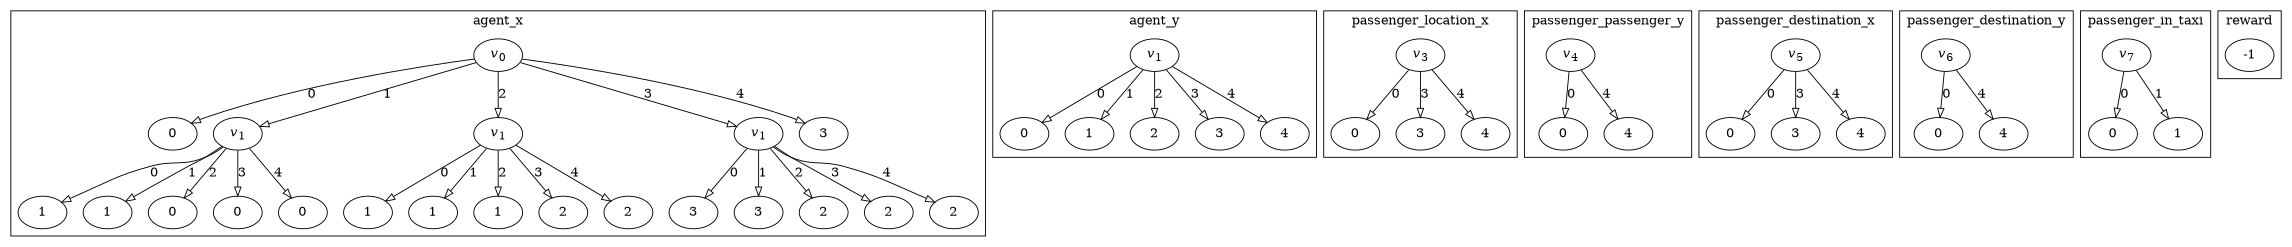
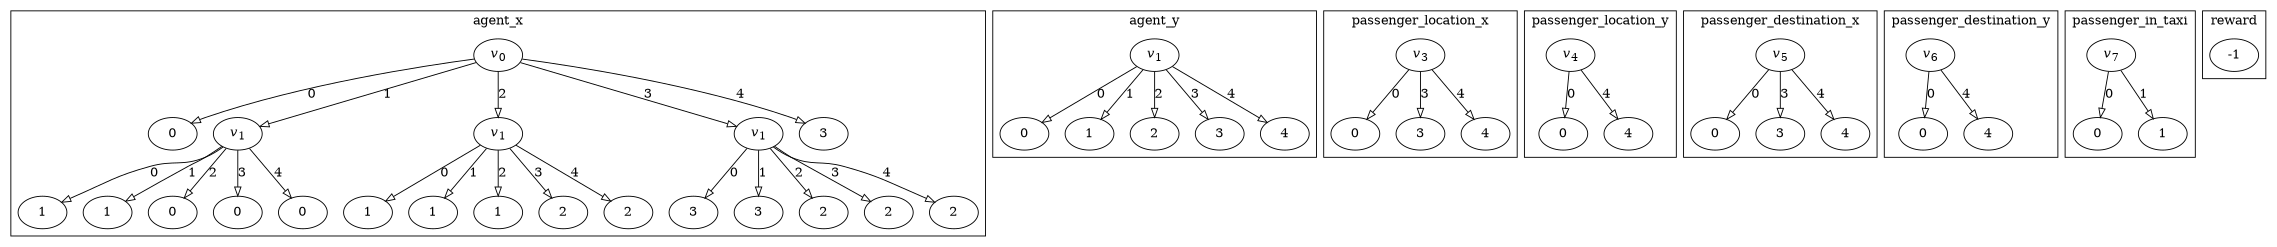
cluster "passenger_passenger_y": label "passenger_passenger_y" -> "passenger_location_y"
